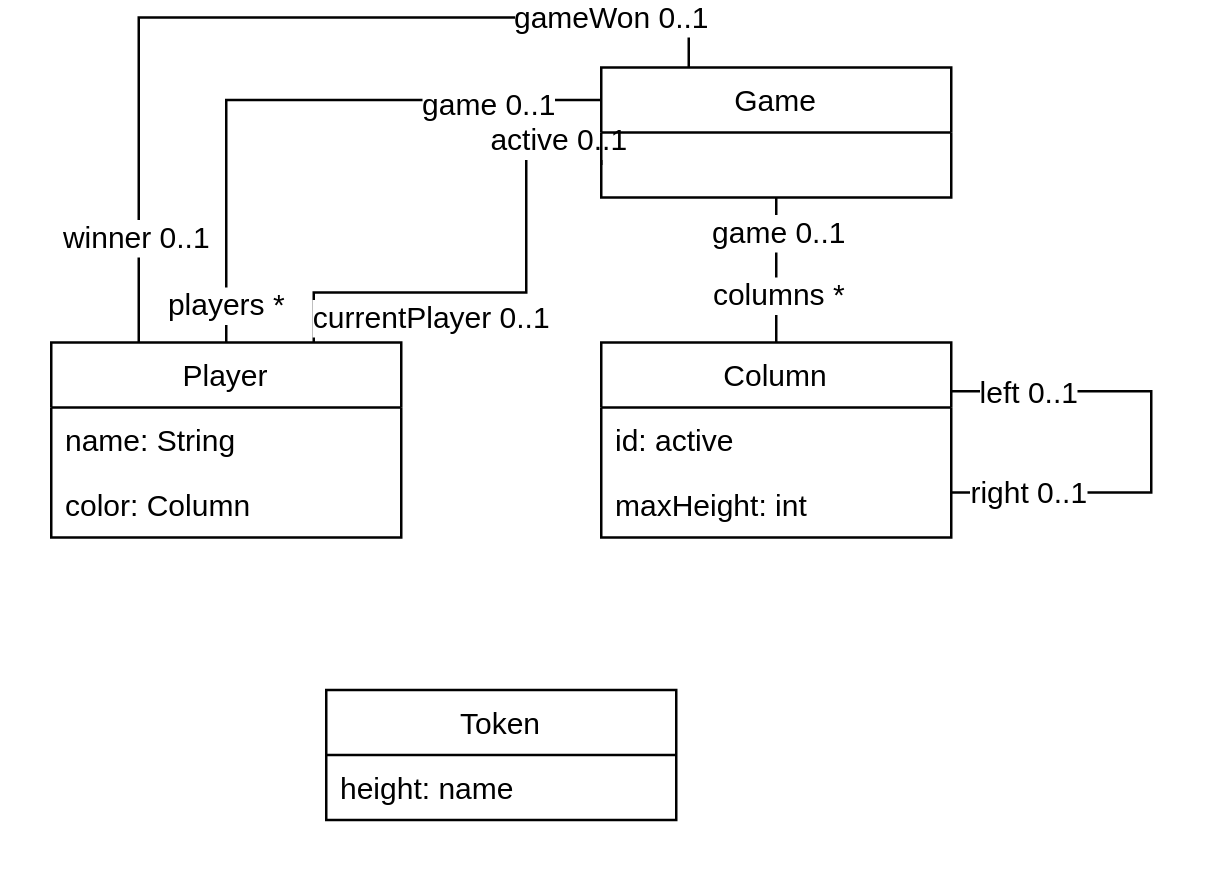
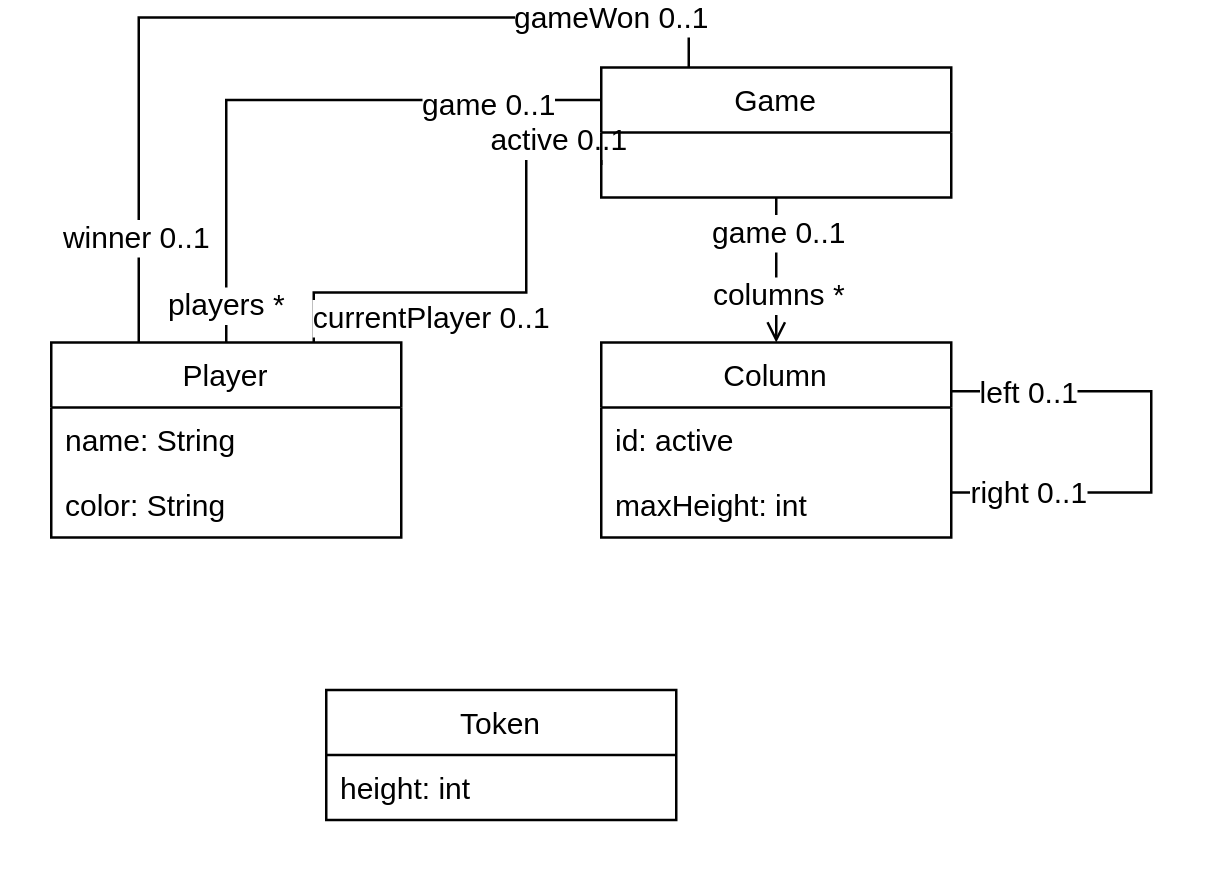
edge "Game" -- "Column": arrowhead none -> open
node "color: Column": label "color: Column" -> "color: String"
node "height: name": label "height: name" -> "height: int"
